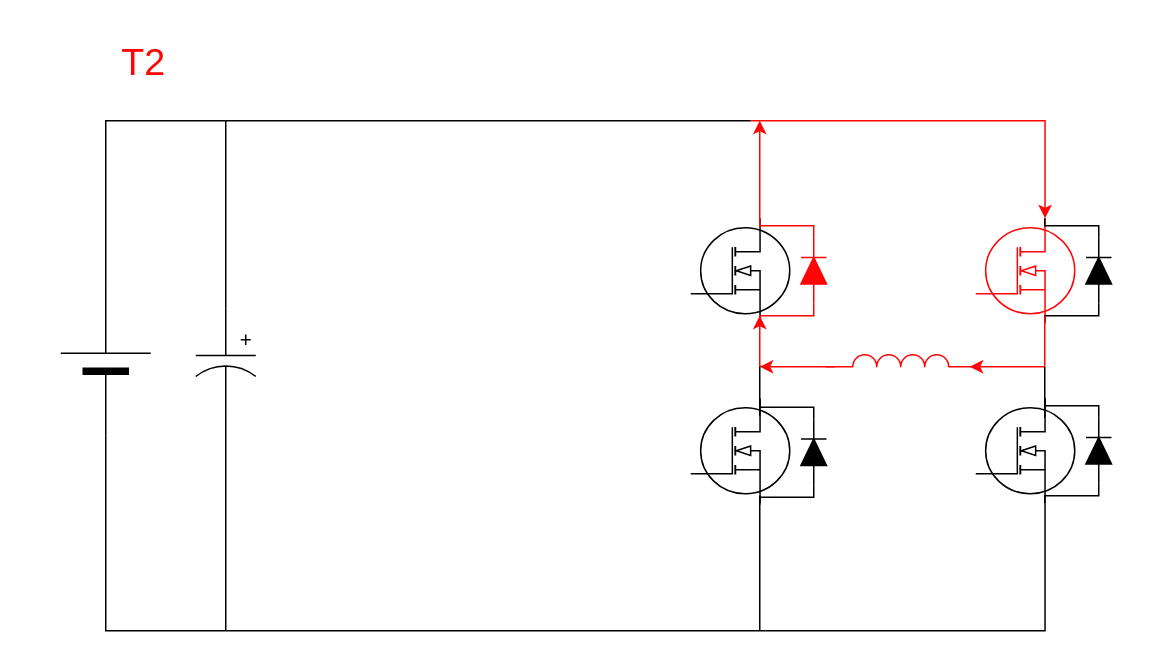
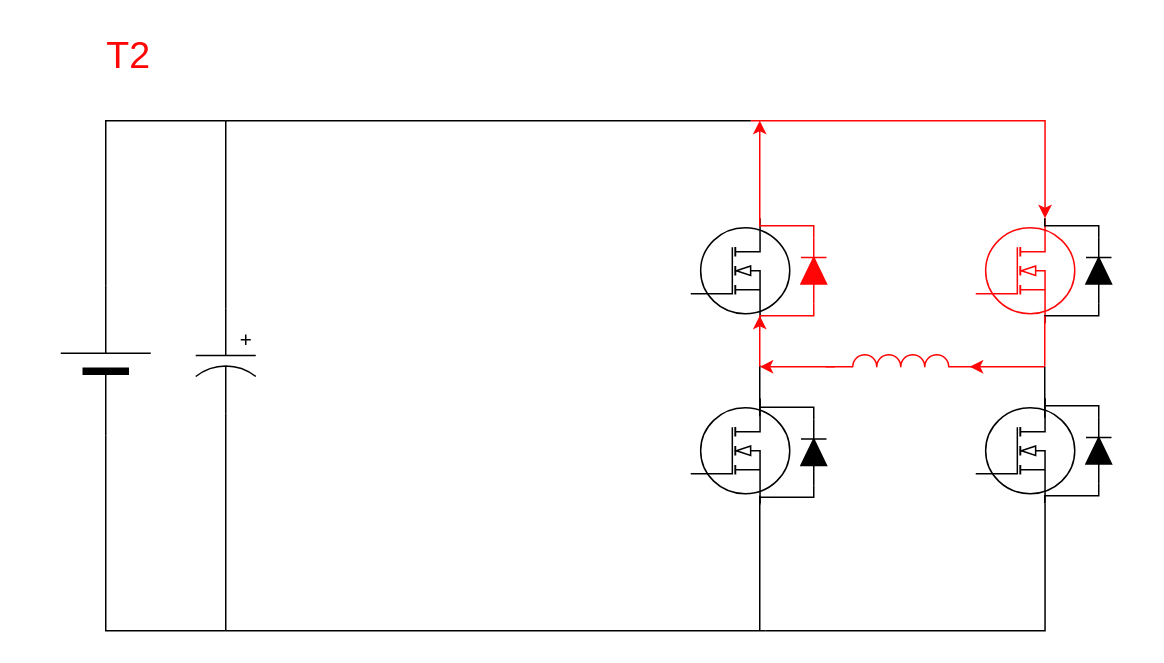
node "T2": moved (143, 61) -> (128, 53)
